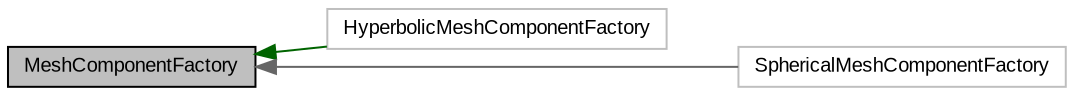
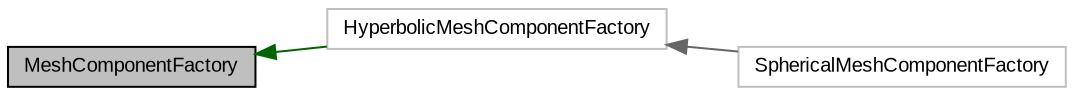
edge "SphericalMeshComponentFactory" -> "MeshComponentFactory": now "SphericalMeshComponentFactory" -> "HyperbolicMeshComponentFactory"
